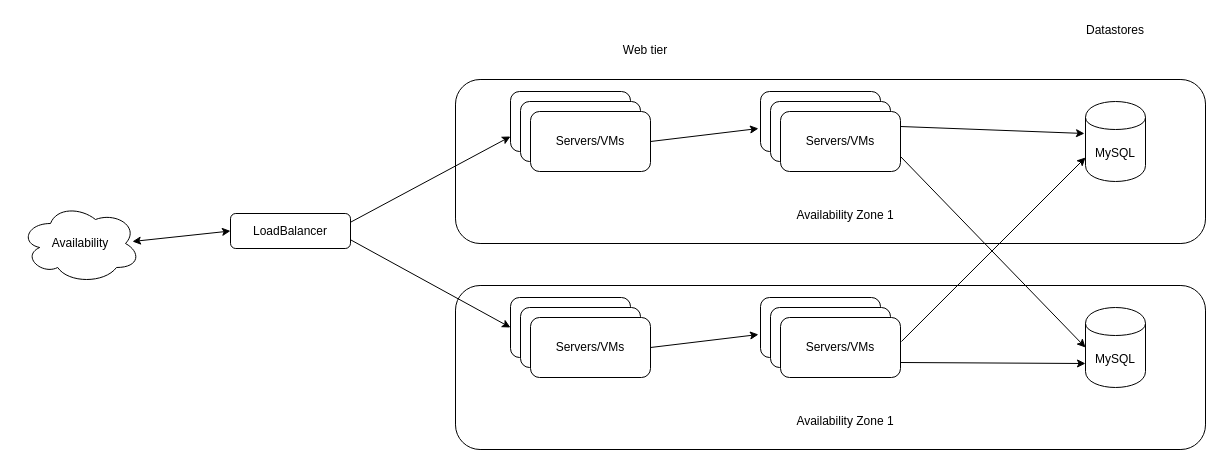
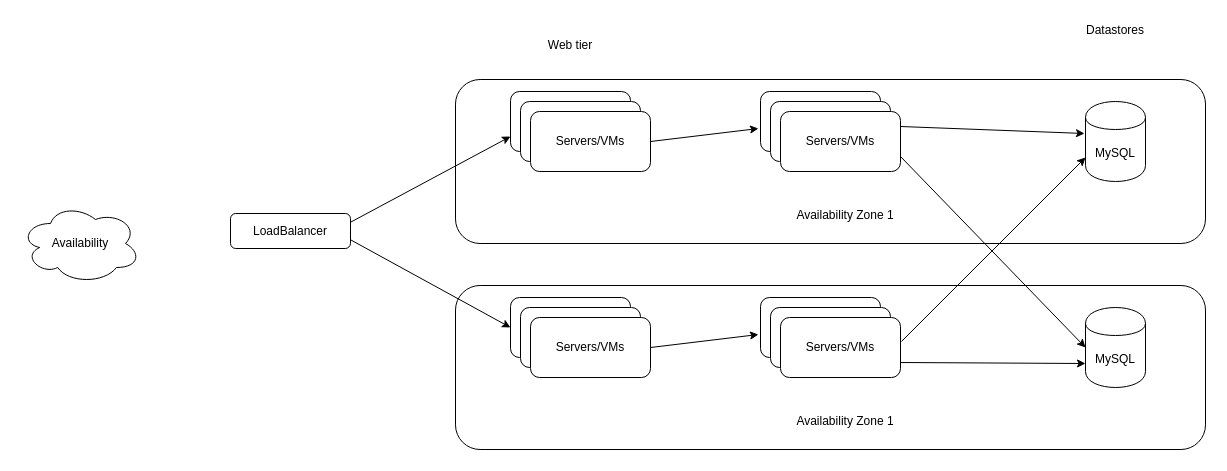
node "Web tier": moved (646, 51) -> (571, 46)
edge "LoadBalancer" -- "Availability": removed
